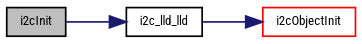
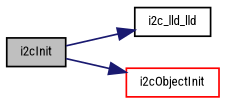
edge "i2c_lld_lld" -> "i2cObjectInit": now "i2cInit" -> "i2cObjectInit"
